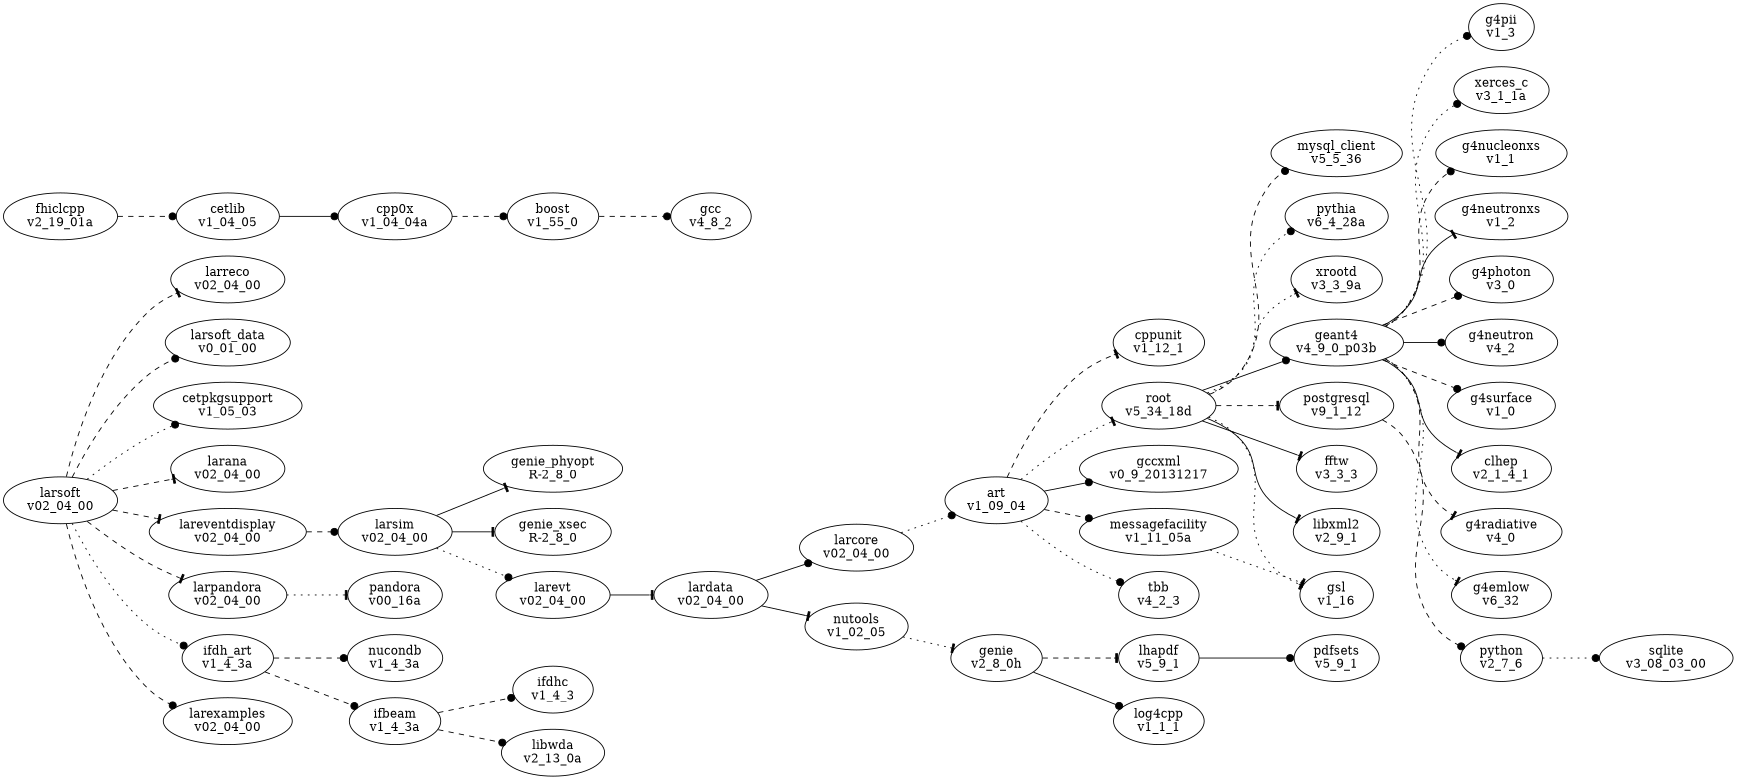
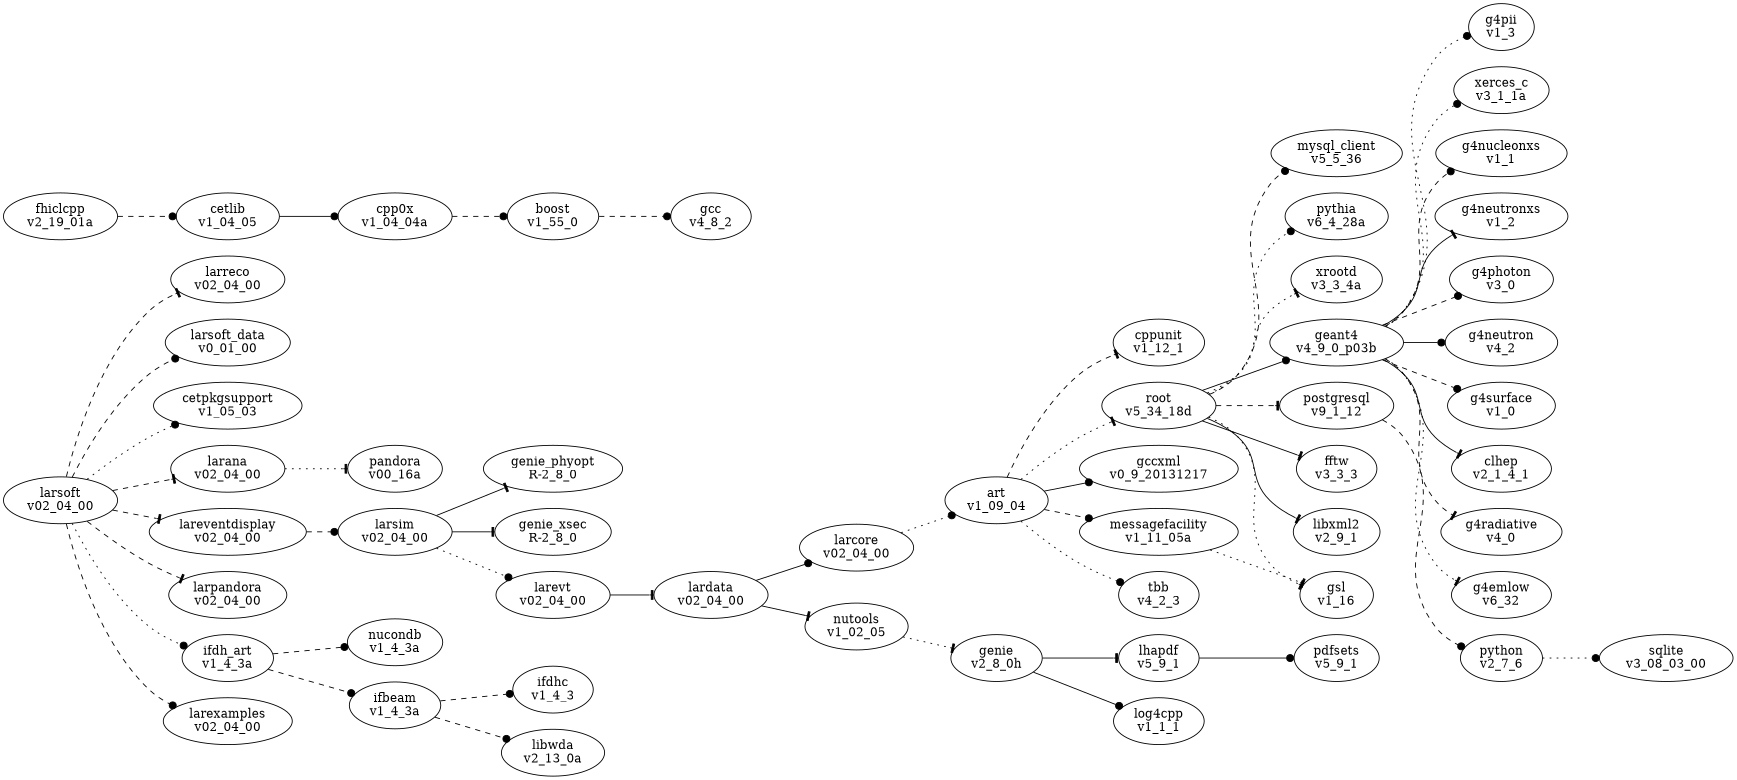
node "xrootd v3_3_9a": label "xrootd v3_3_9a" -> "xrootd v3_3_4a"
edge "larpandora v02_04_00" -> "pandora v00_16a": now "larana v02_04_00" -> "pandora v00_16a"
edge "genie v2_8_0h" -> "lhapdf v5_9_1": style dashed -> solid
